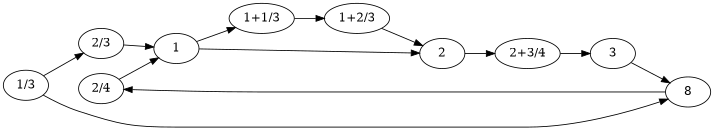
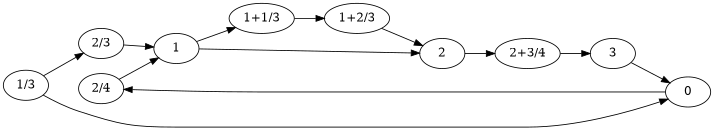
node "8": label "8" -> "0"
